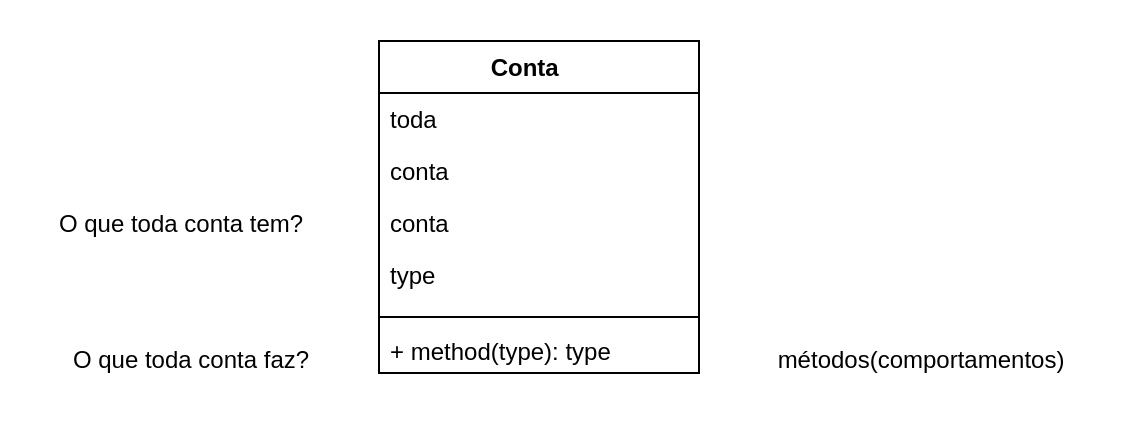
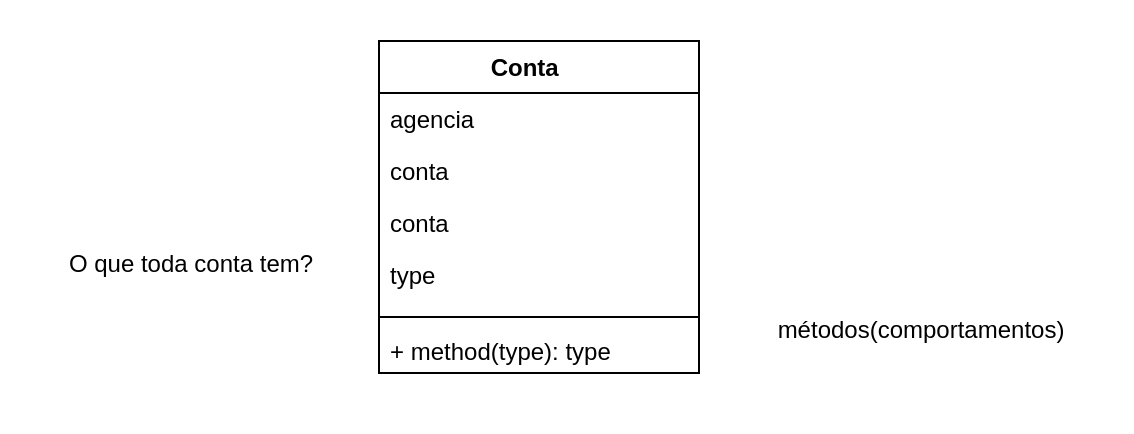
node "toda": label "toda" -> "agencia"
node "O que toda conta tem?": moved (181, 225) -> (191, 265)
node "O que toda conta faz?": removed
node "métodos(comportamentos)": moved (921, 361) -> (921, 331)
